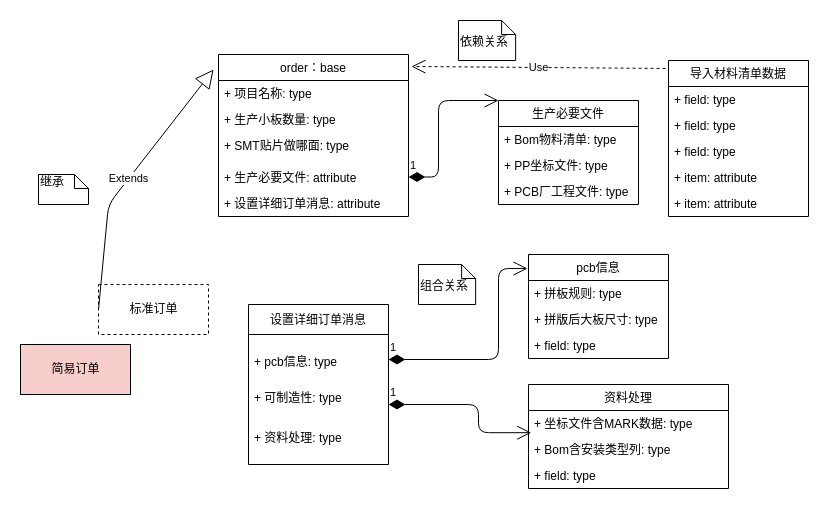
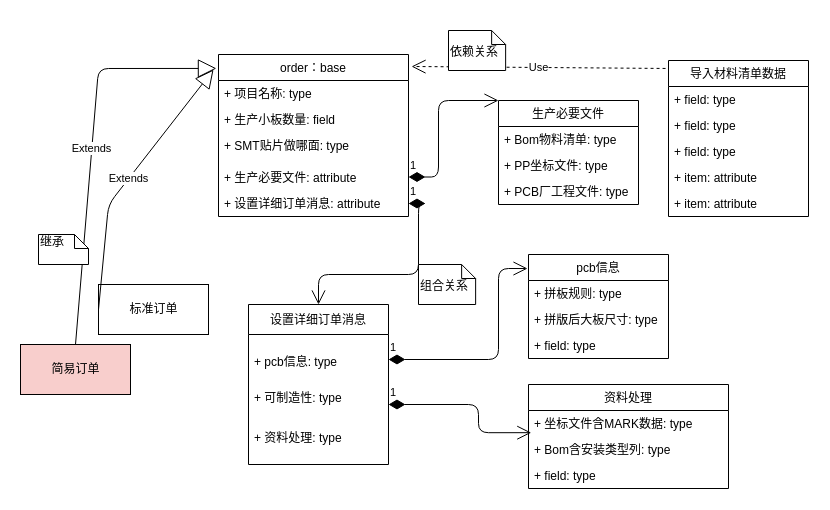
node "依赖关系": moved (487, 41) -> (477, 51)
edge "简易订单" -> "order：base": added, label "Extends"
node "+ 生产小板数量: type": label "+ 生产小板数量: type" -> "+ 生产小板数量: field"
node "继承": moved (64, 190) -> (64, 250)
edge "+ 设置详细订单消息: attribute" -- "设置详细订单消息": added, label "1"
node "标准订单": style dashed -> solid
